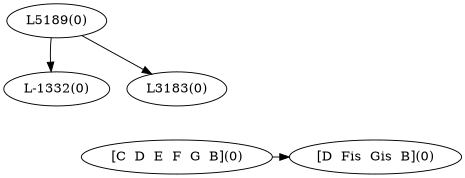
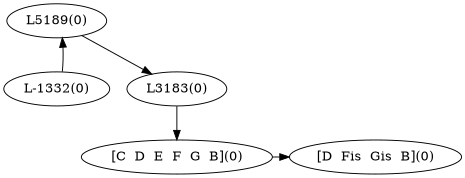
edge "L5189(0)" -> "L-1332(0)": reversed
edge "L3183(0)" -> "[C  D  E  F  G  B](0)": added
